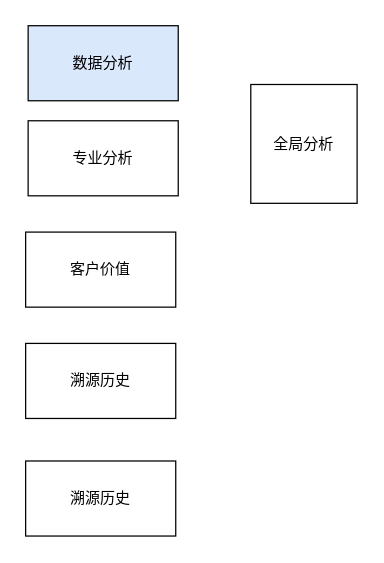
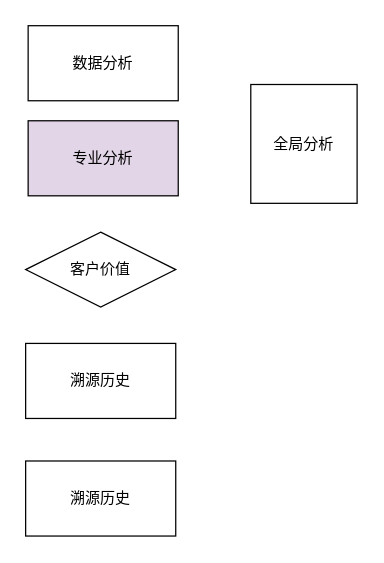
node "数据分析": fillcolor #dae8fc -> #ffffff
node "专业分析": fillcolor #ffffff -> #e1d5e7
node "客户价值": shape rectangle -> diamond
